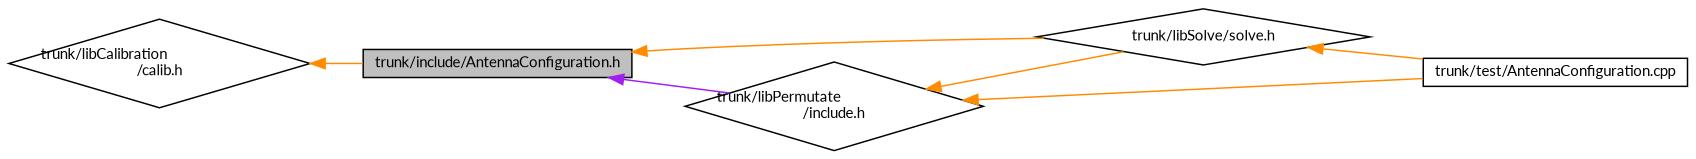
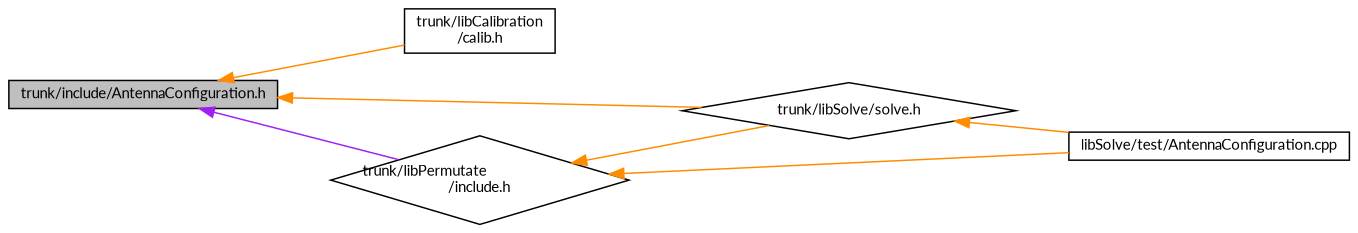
node "trunk/libCalibration /calib.h": shape diamond -> box
edge "trunk/include/AntennaConfiguration.h" -> "trunk/libCalibration /calib.h": reversed
node "trunk/test/AntennaConfiguration.cpp": label "trunk/test/AntennaConfiguration.cpp" -> "libSolve/test/AntennaConfiguration.cpp"
